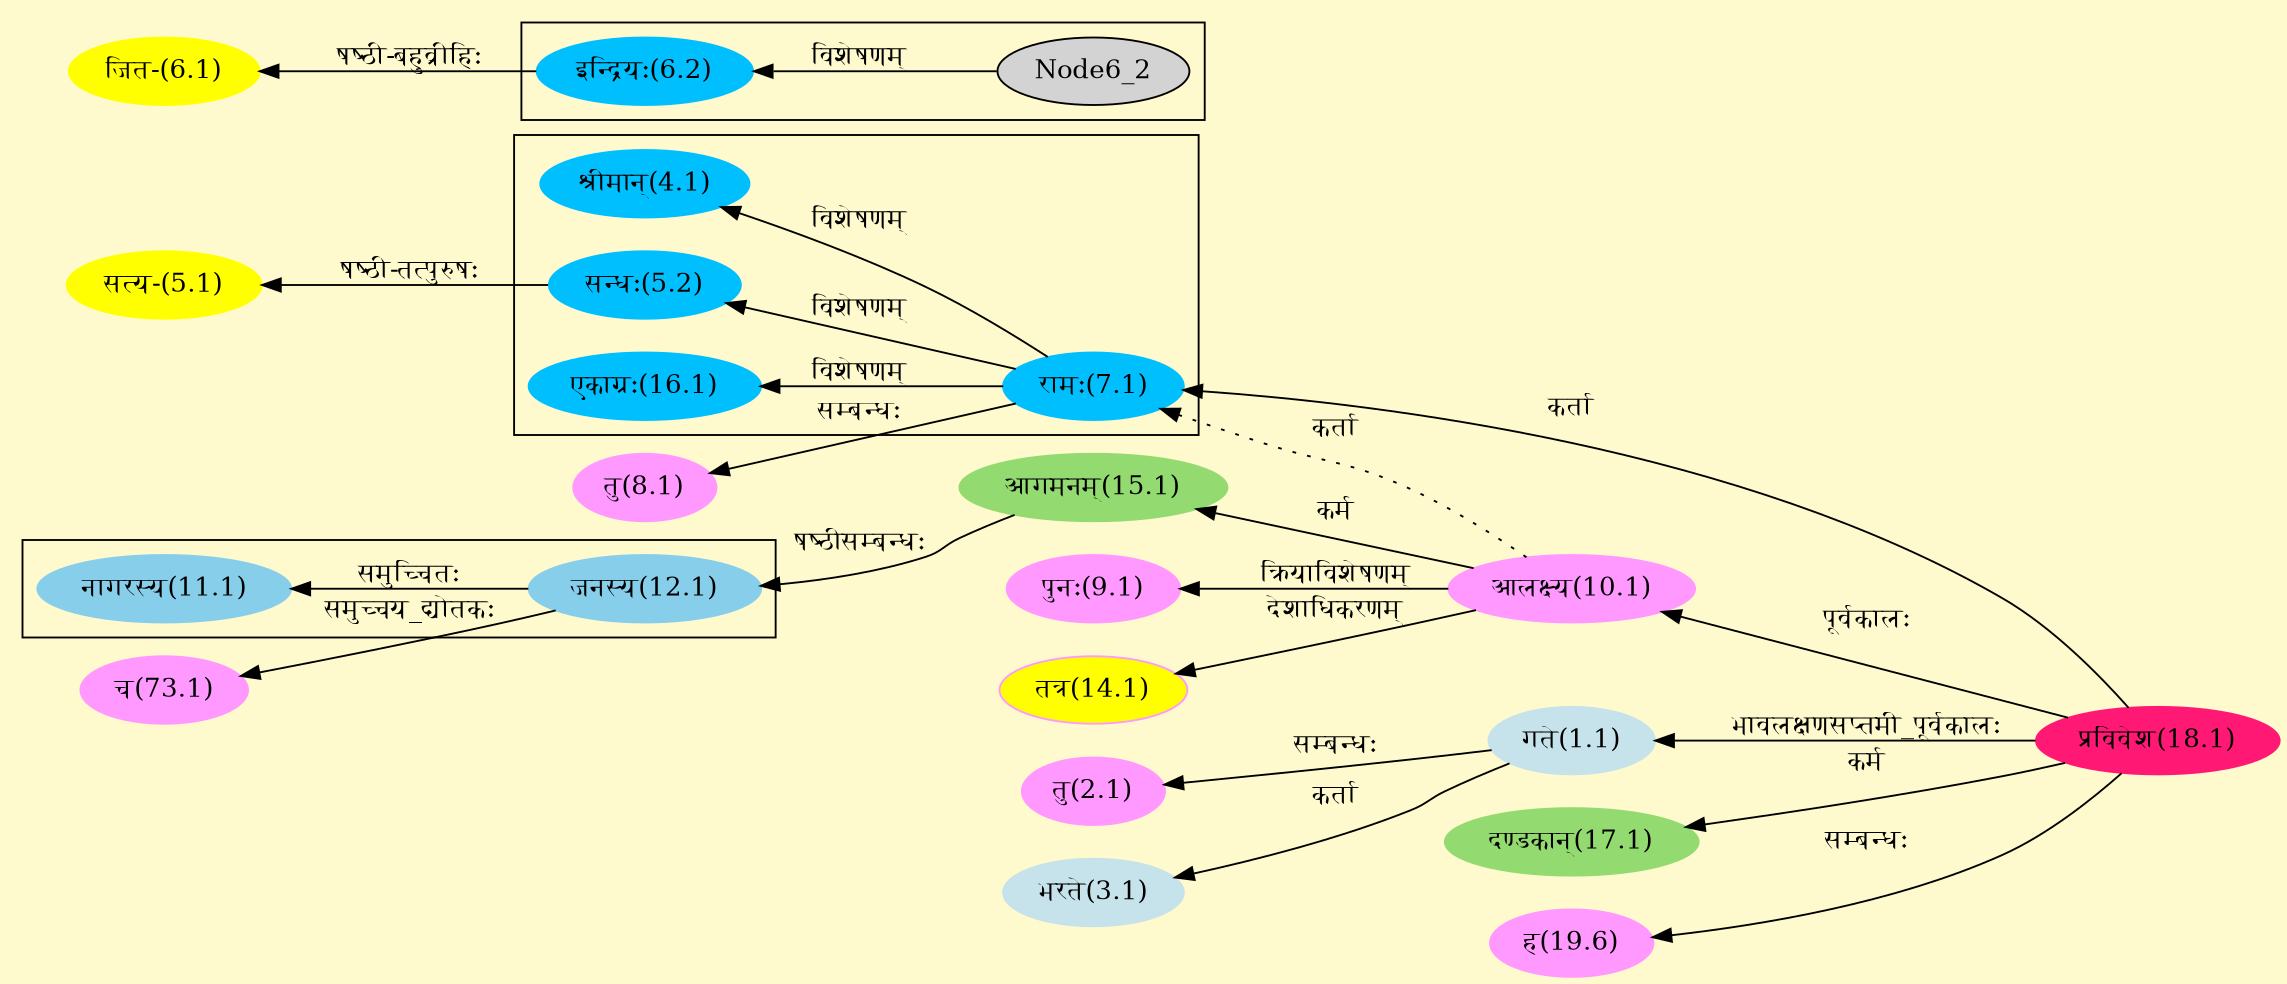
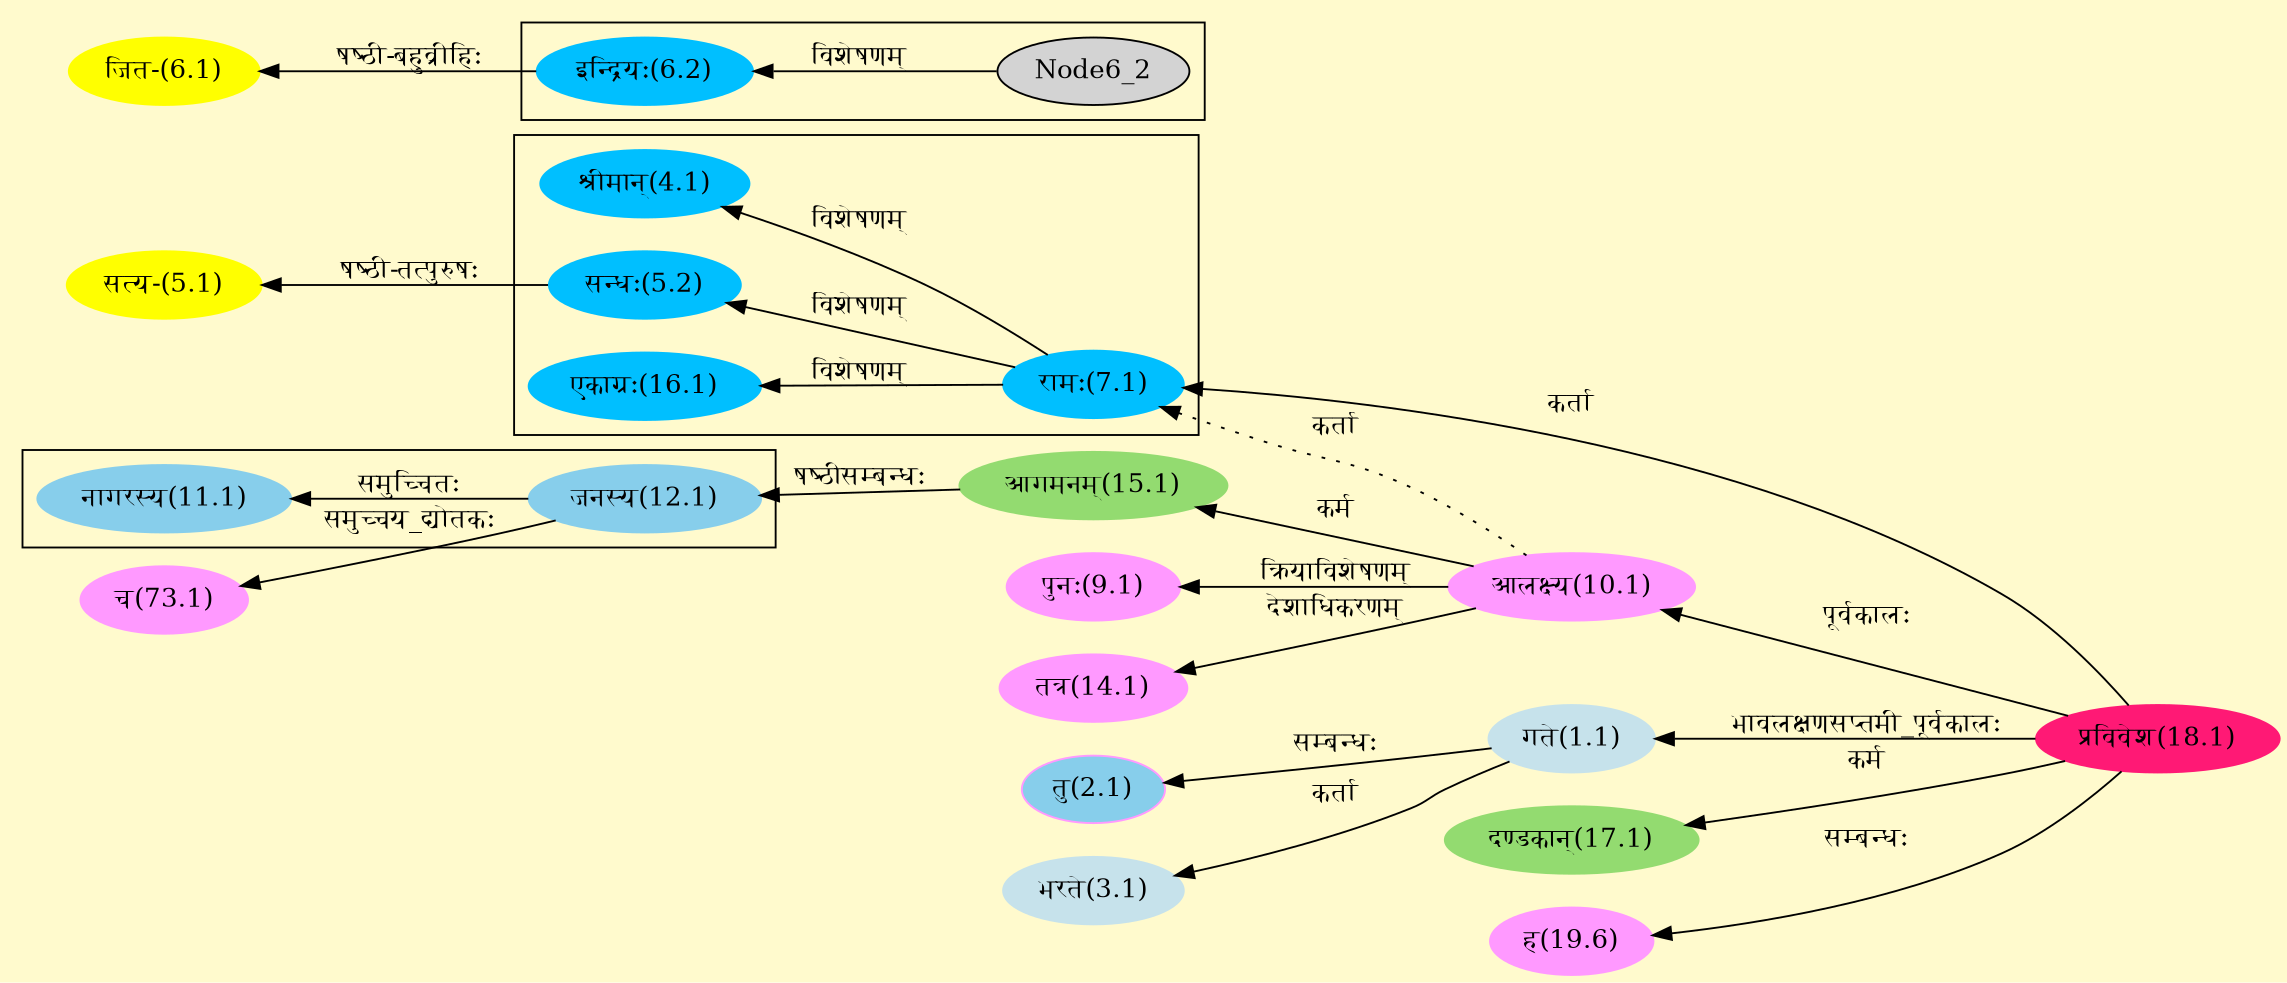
node "तु(8.1)": removed
node "तत्र(14.1)": fillcolor #ffff00 -> #ff99ff
node "तु(2.1)": fillcolor #ff99ff -> #87ceeb
